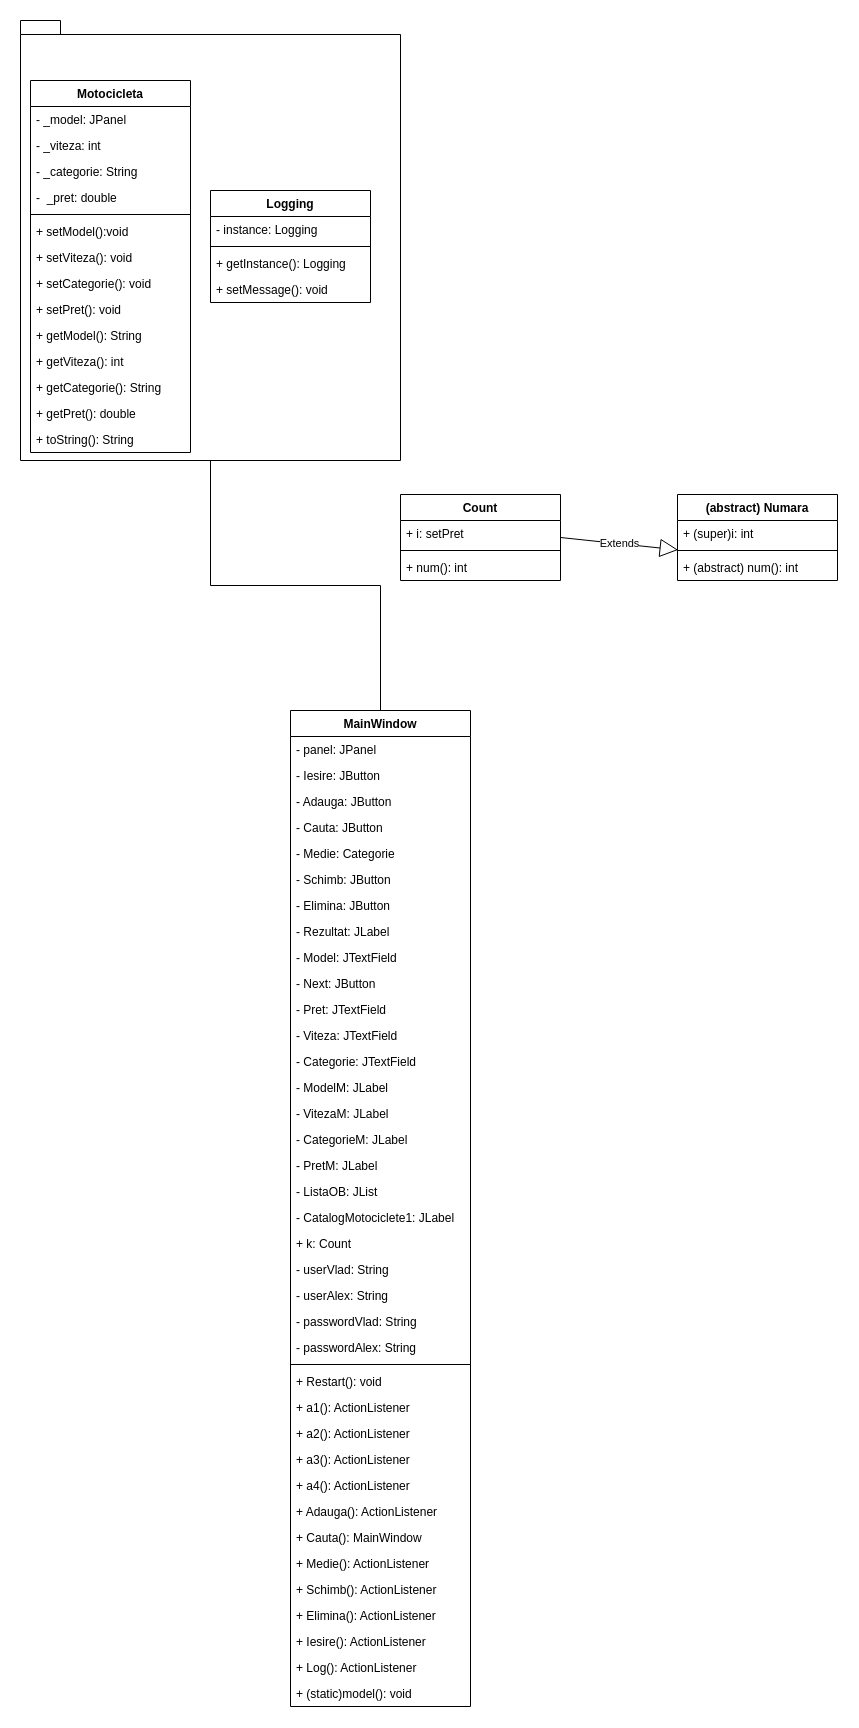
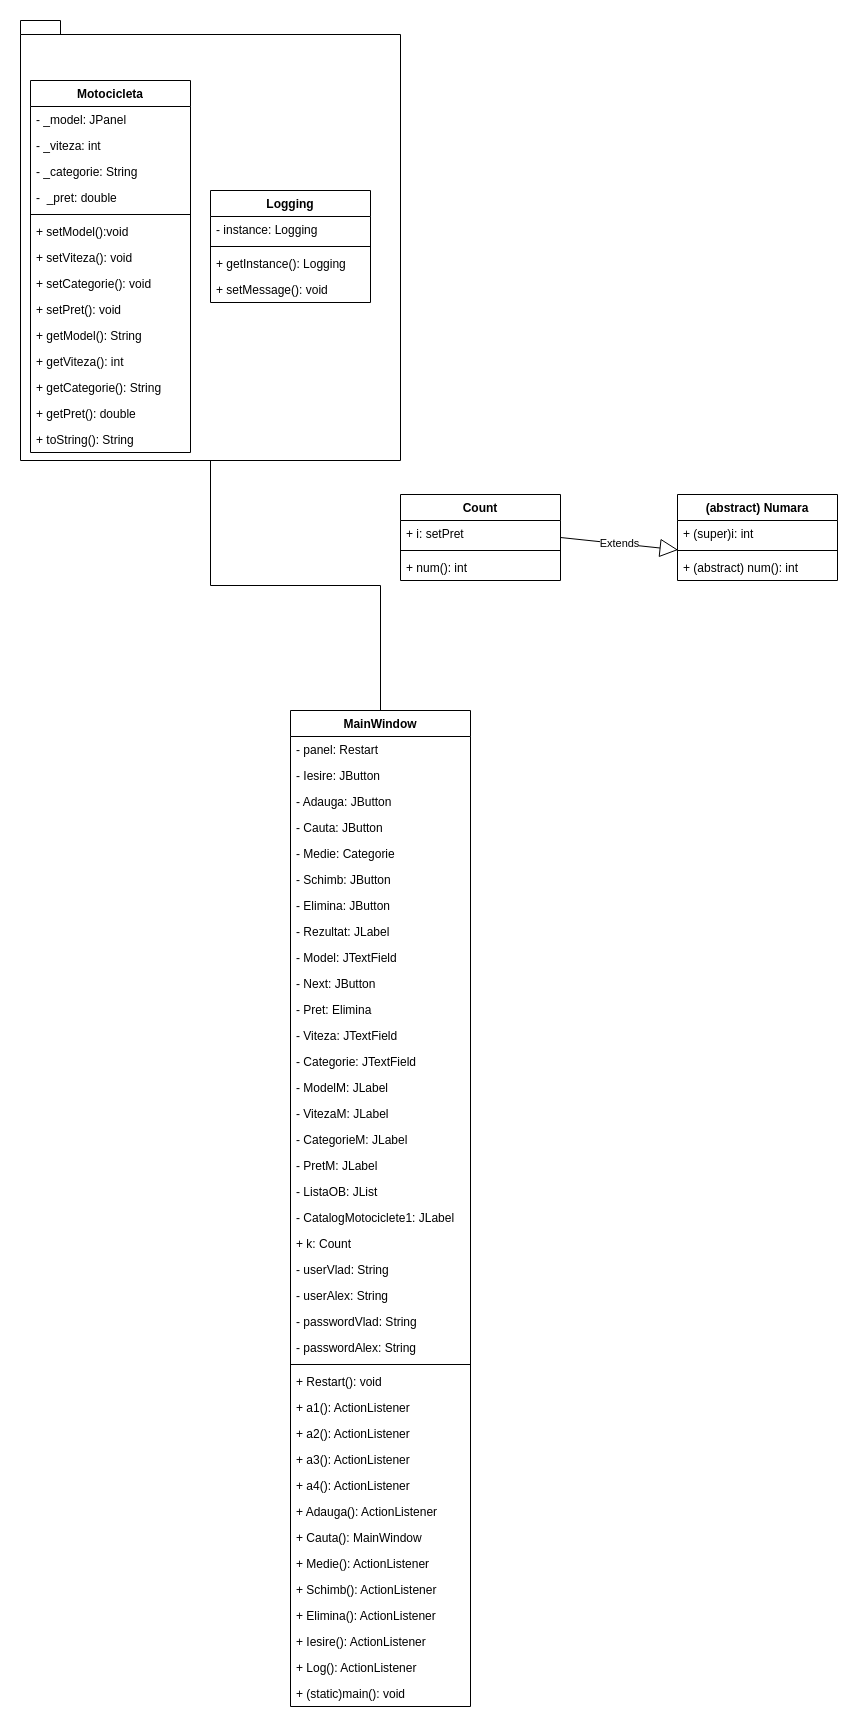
node "- panel: JPanel": label "- panel: JPanel" -> "- panel: Restart"
node "- Pret: JTextField": label "- Pret: JTextField" -> "- Pret: Elimina"
node "+ (static)model(): void": label "+ (static)model(): void" -> "+ (static)main(): void"
